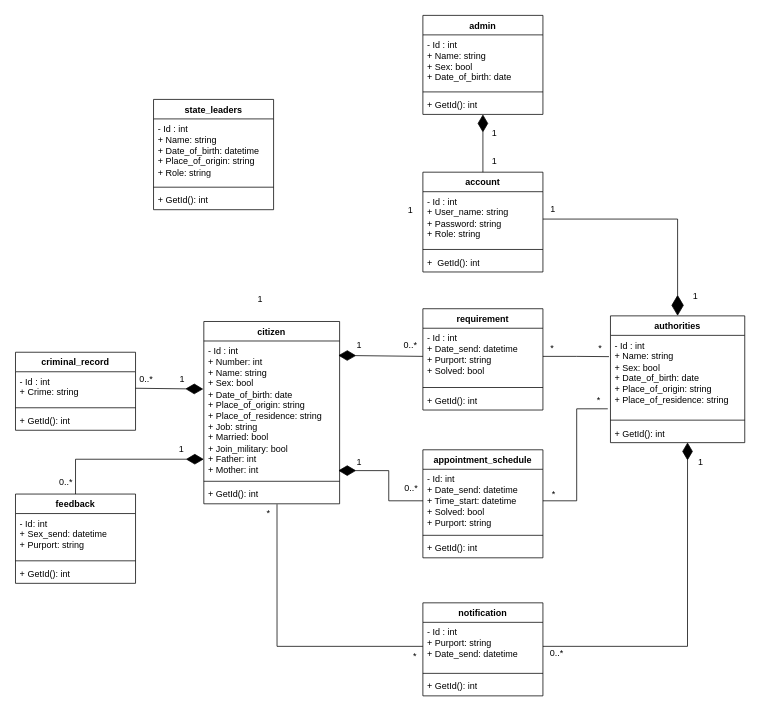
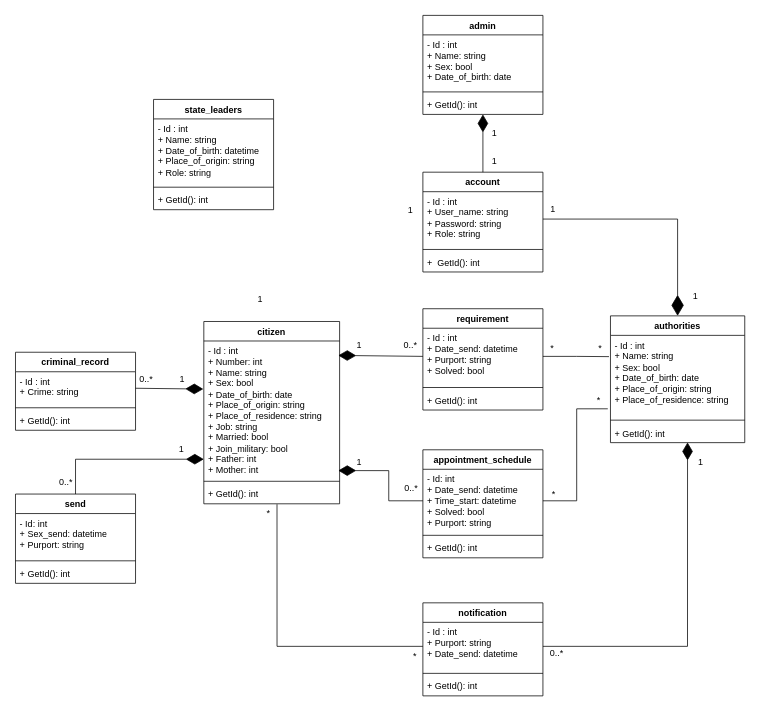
node "feedback": label "feedback" -> "send"
